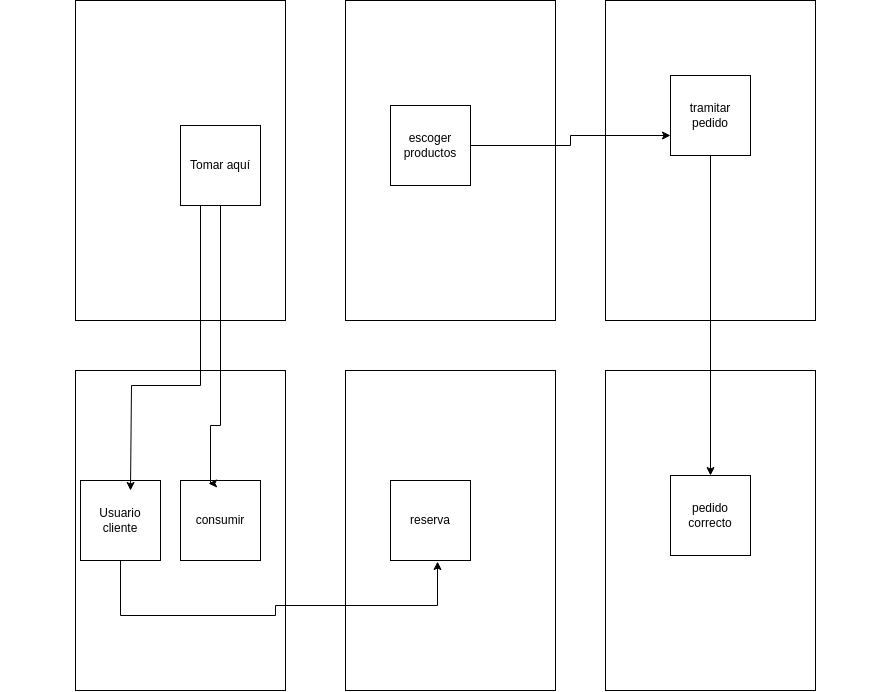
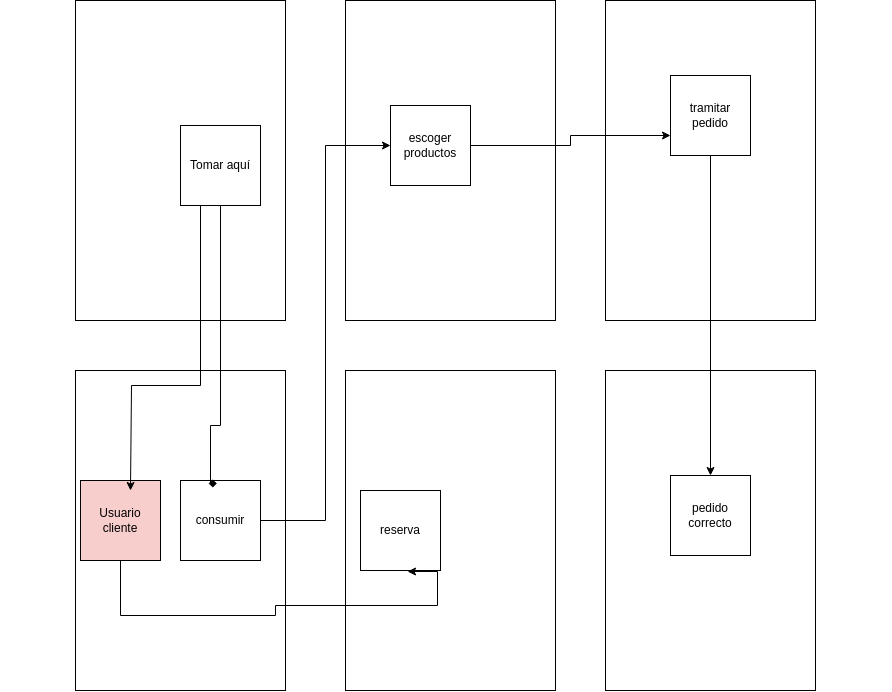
edge "consumir" -> "escoger productos": added
edge "Tomar aquí" -> "consumir": arrowhead classic -> diamond
node "Usuario cliente": fillcolor #ffffff -> #f8cecc
node "reserva": moved (431, 521) -> (401, 531)
